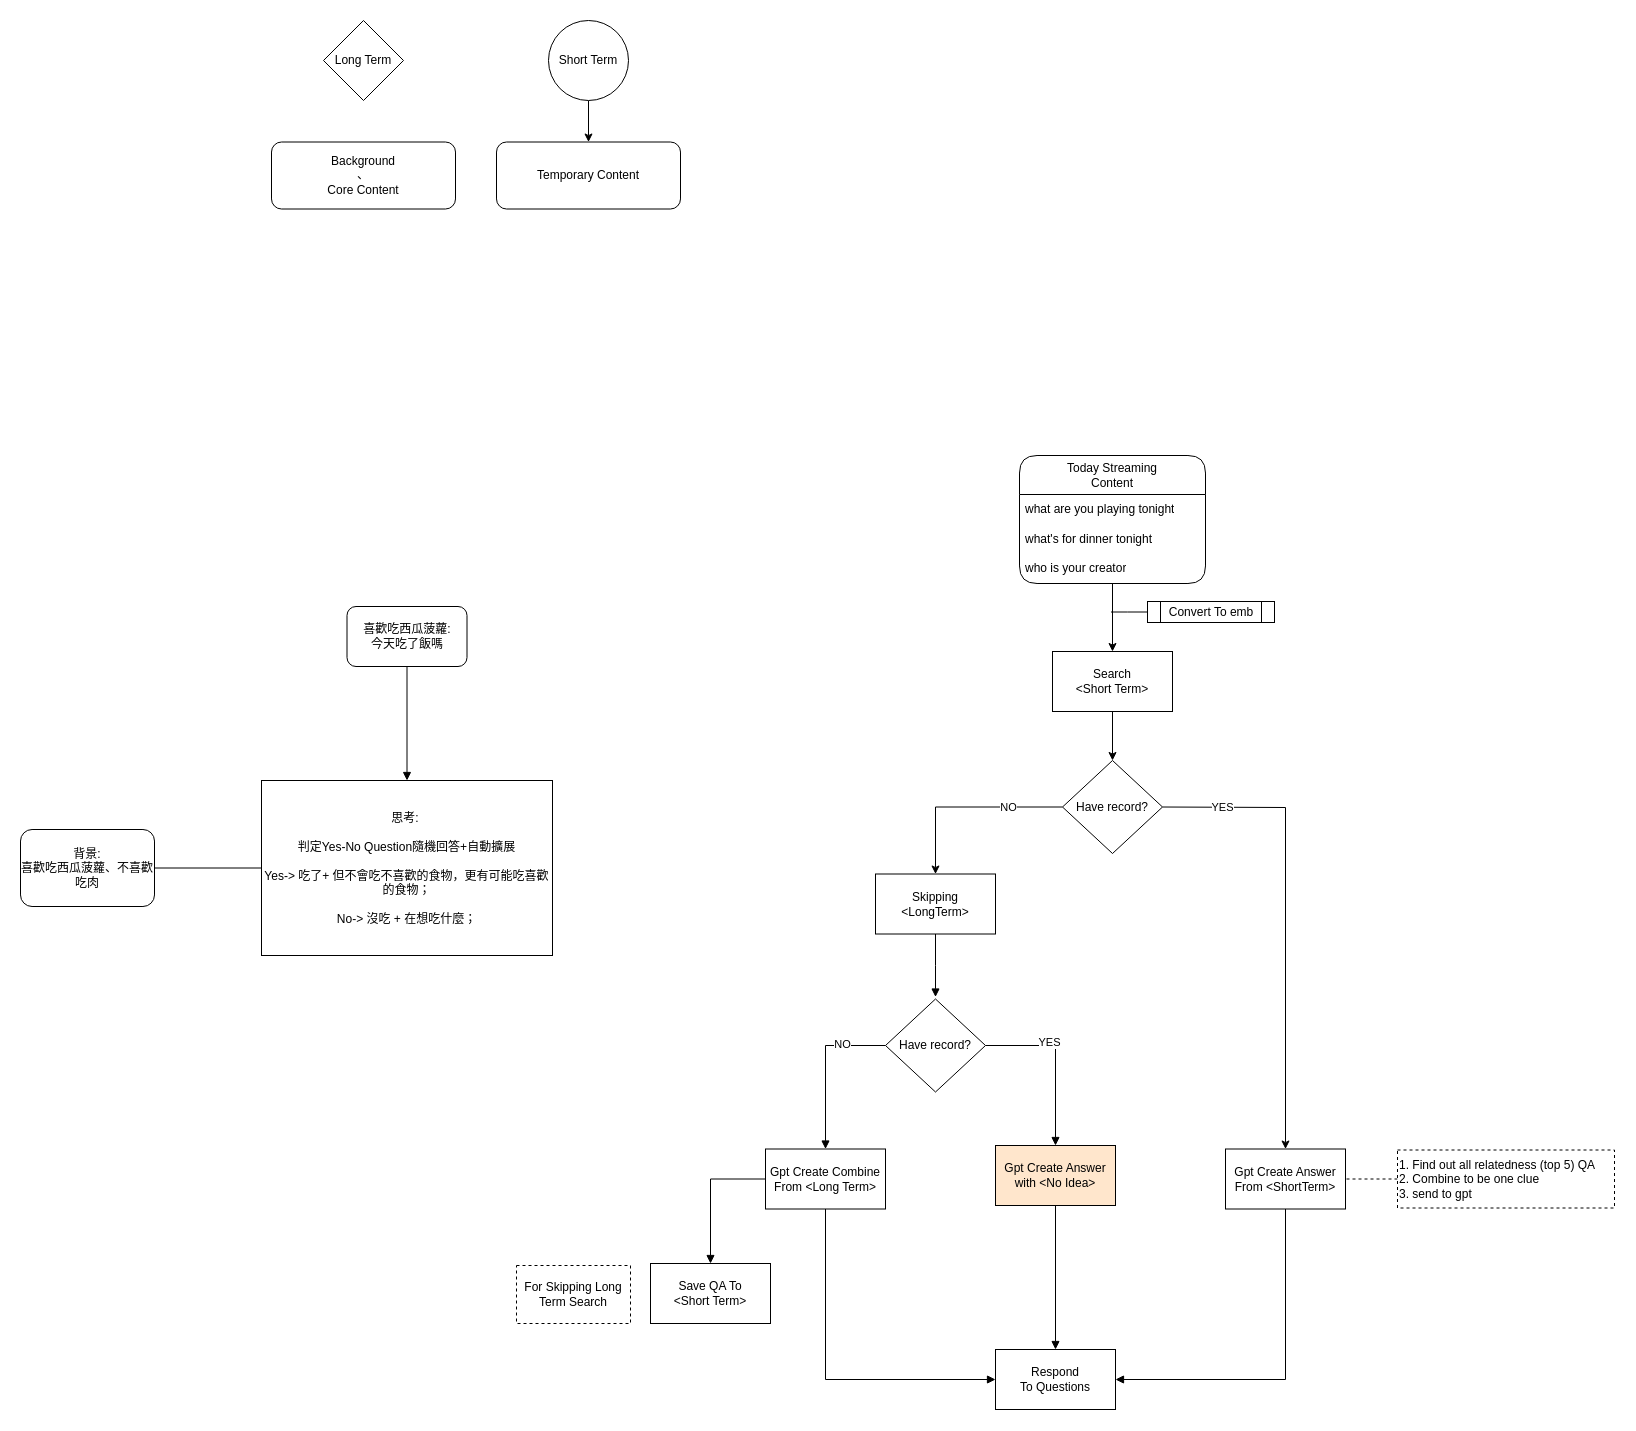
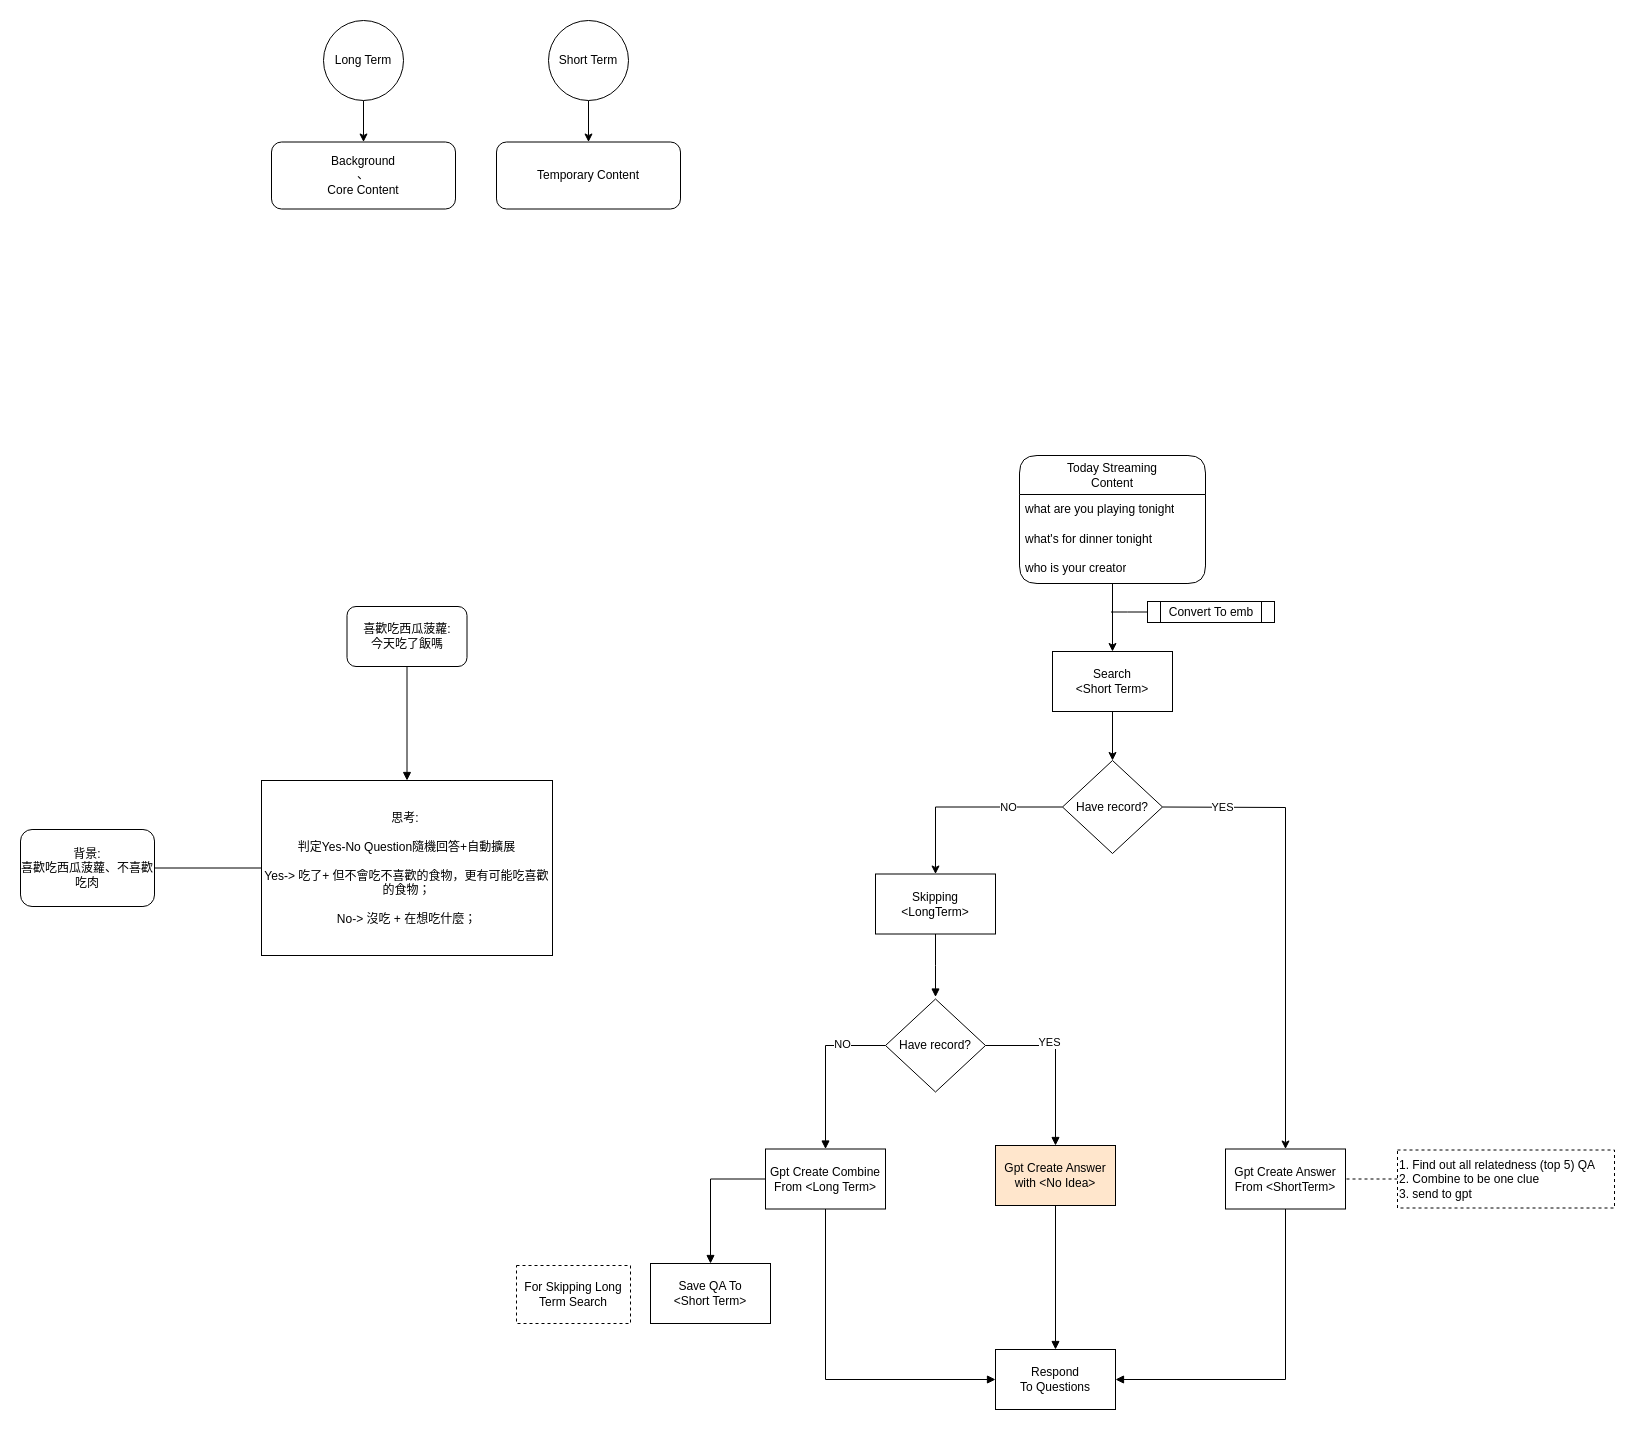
node "Long Term": shape diamond -> ellipse
edge "Long Term" -> "Background 、 Core Content": added
